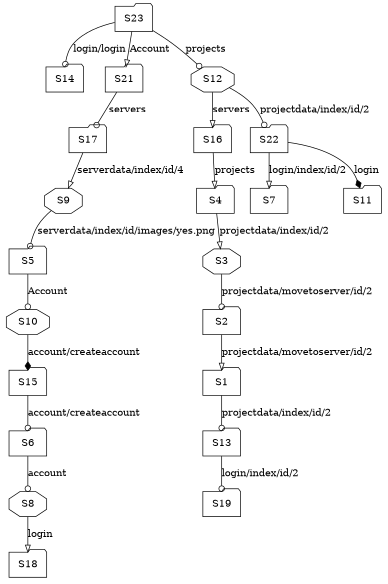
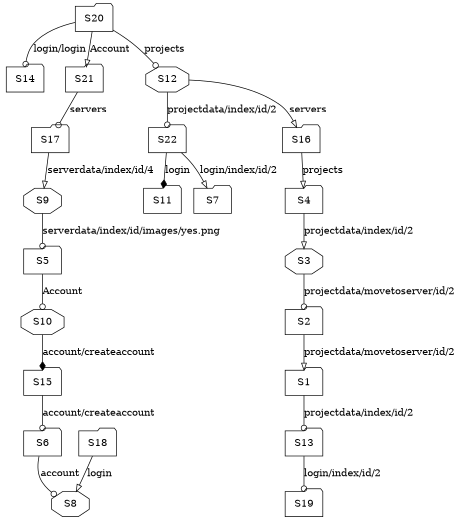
node "S23": label "S23" -> "S20"
edge "S8" -> "S18": reversed
